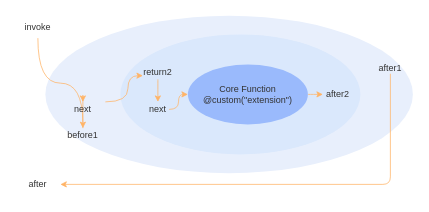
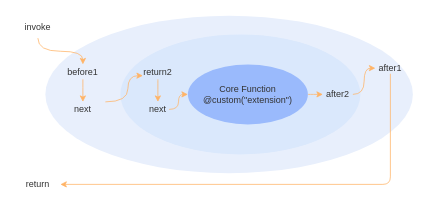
edge "after2" -> "after1": added
node "before1": moved (83, 135) -> (83, 72)
node "after": label "after" -> "return"
